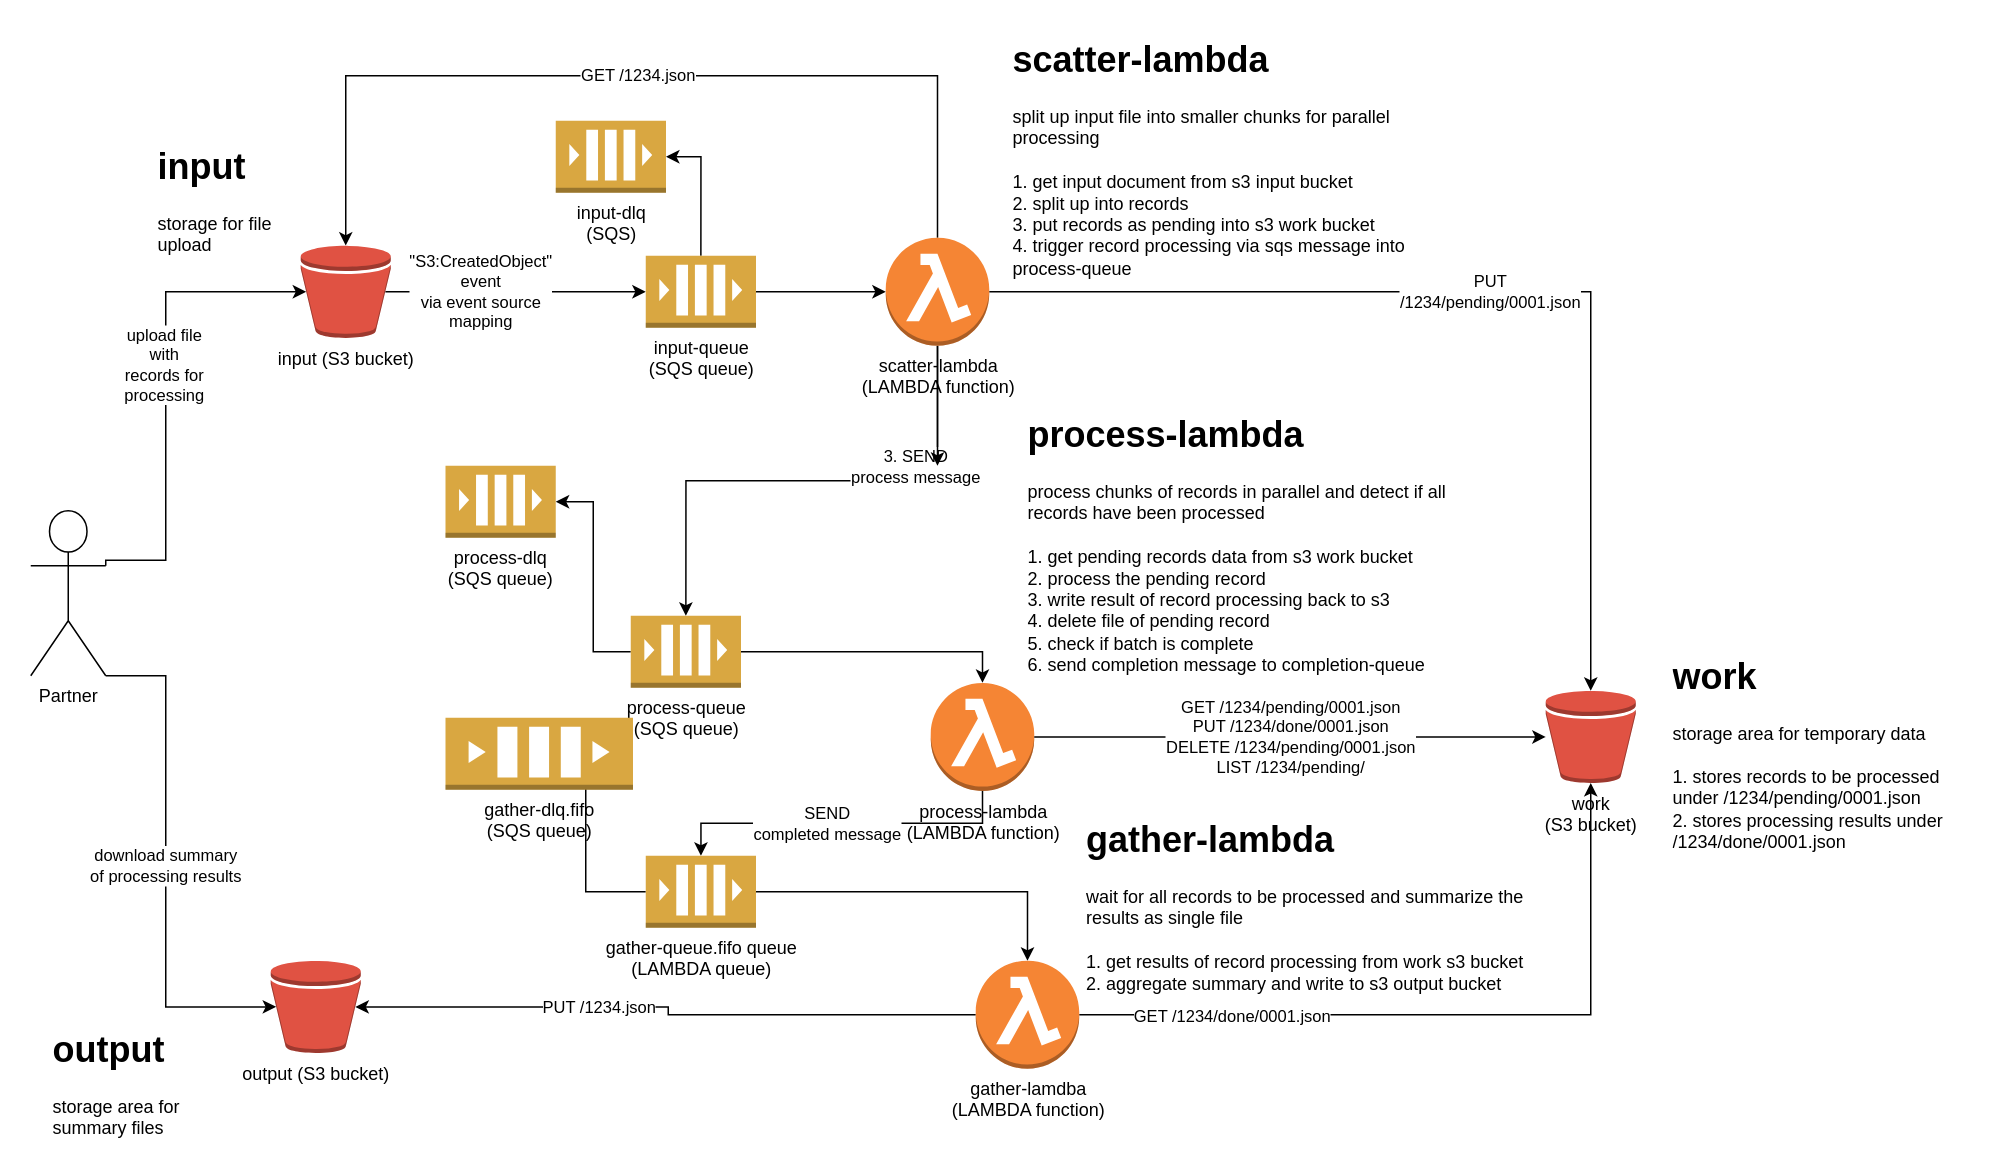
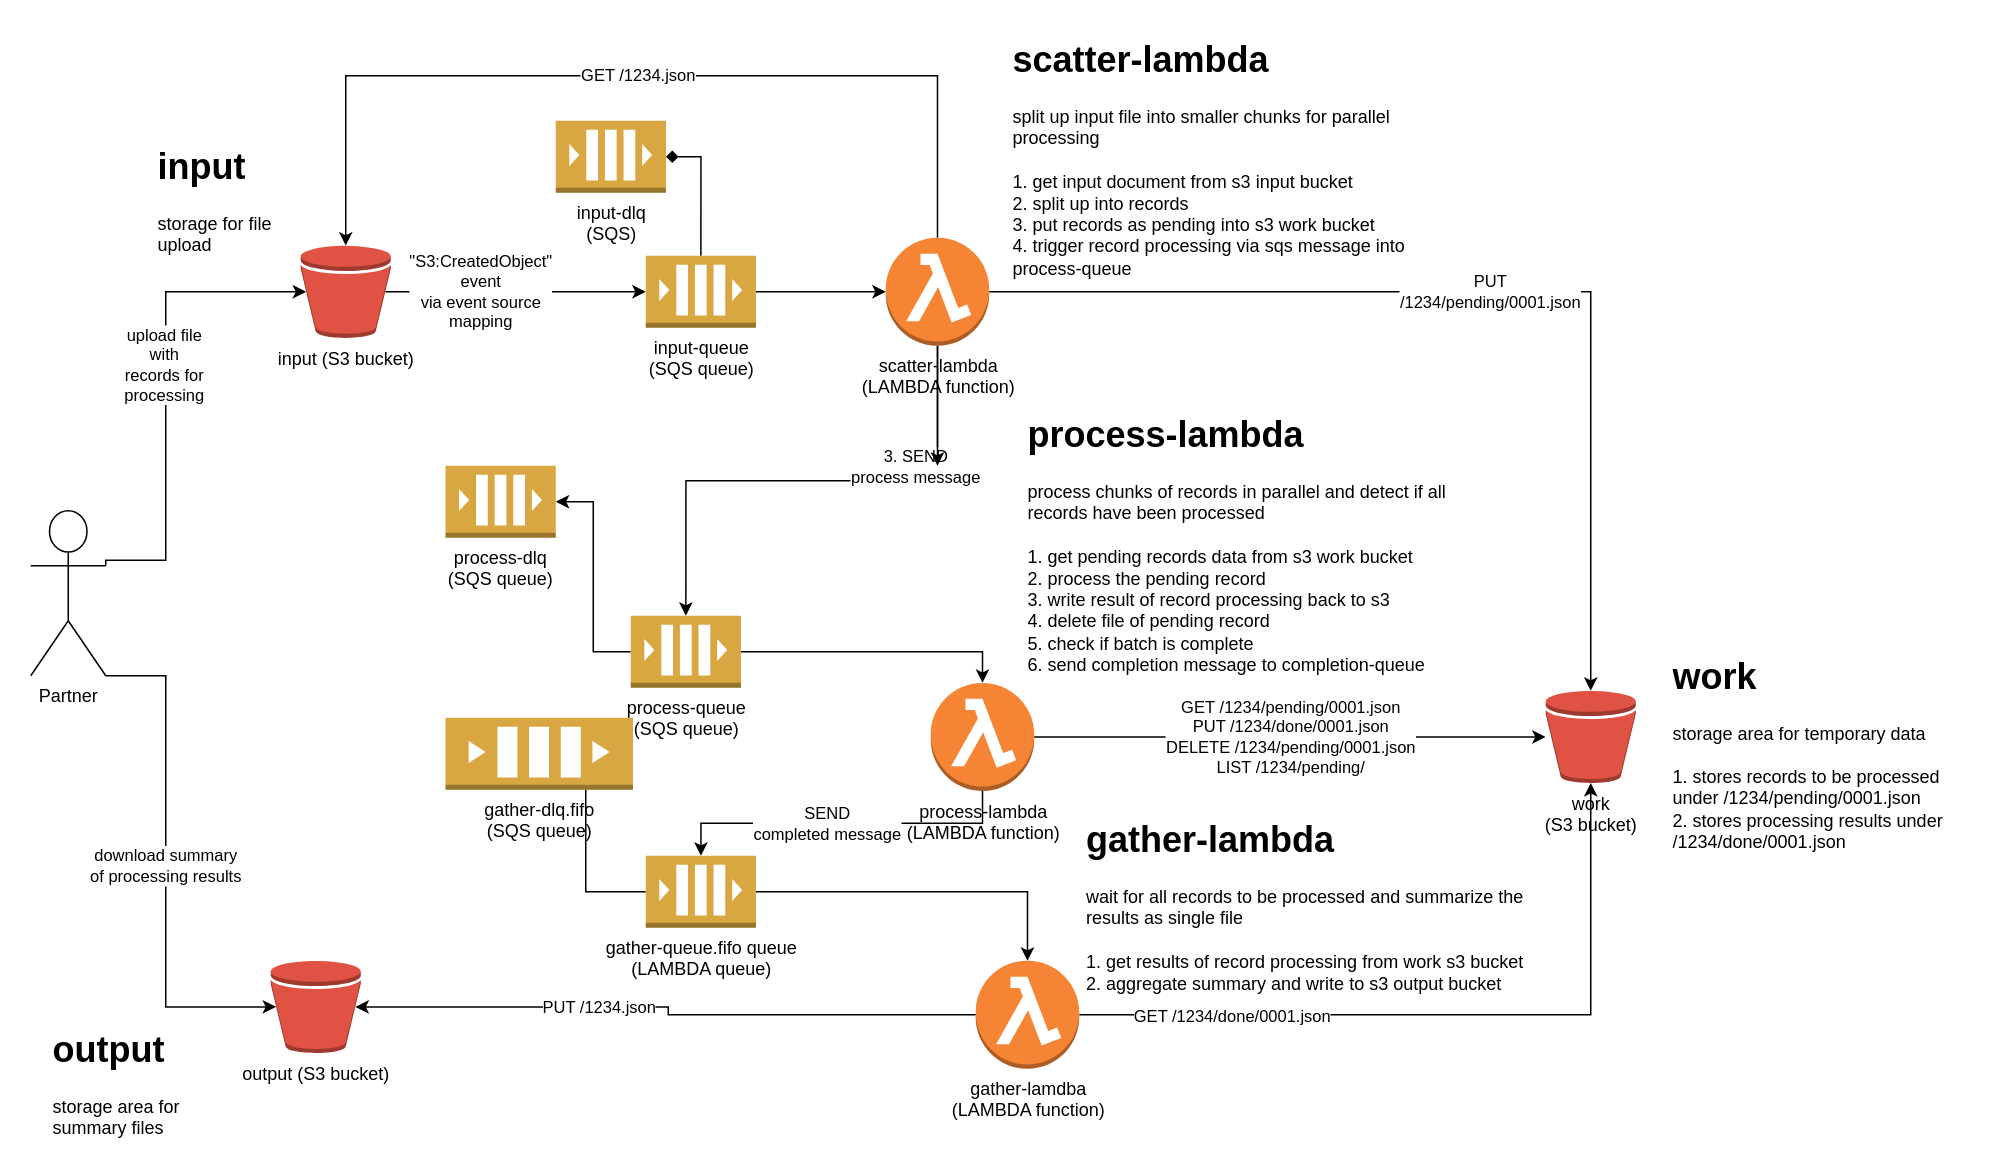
edge "input-queue (SQS queue)" -> "input-dlq (SQS)": arrowhead classic -> diamond
